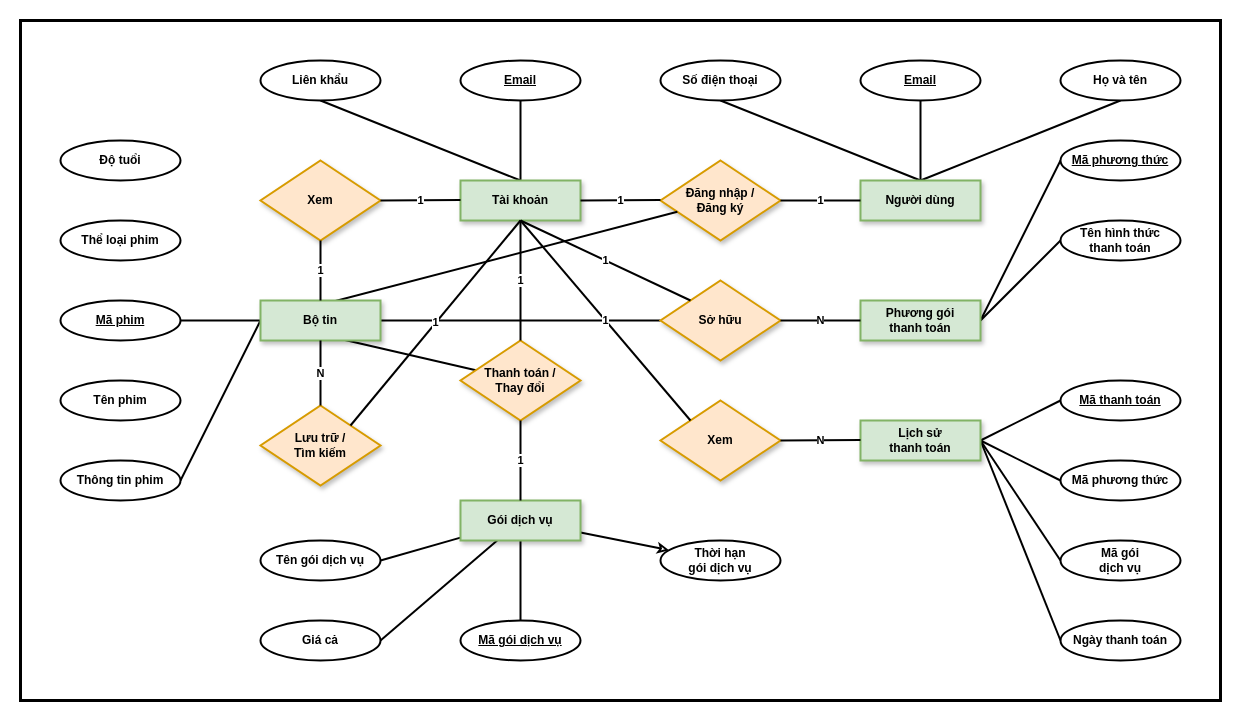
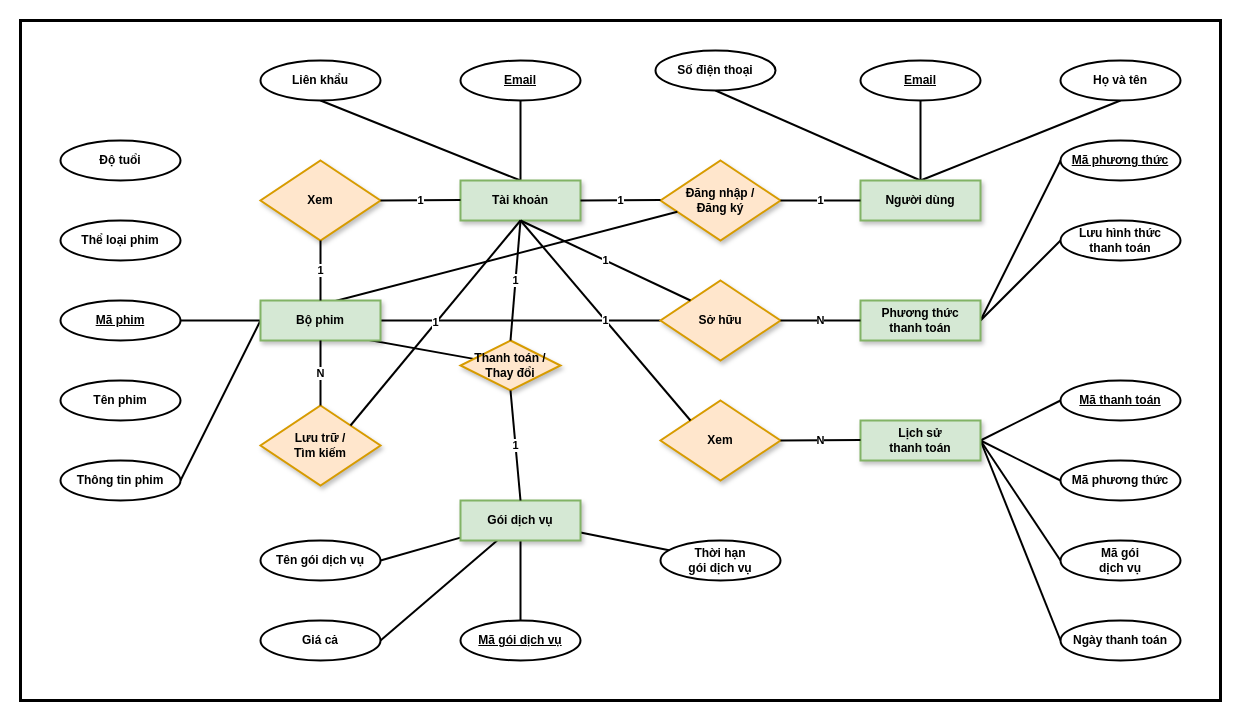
node "Số điện thoại": moved (721, 81) -> (716, 71)
node "Tên hình thức thanh toán": label "Tên hình thức thanh toán" -> "Lưu hình thức thanh toán"
node "Bộ tin": label "Bộ tin" -> "Bộ phim"
node "Phương gói thanh toán": label "Phương gói thanh toán" -> "Phương thức thanh toán"
node "Thanh toán / Thay đổi": size 120x80 -> 100x50
edge "Gói dịch vụ" -> "Thời hạn gói dịch vụ": arrowhead classic -> none
